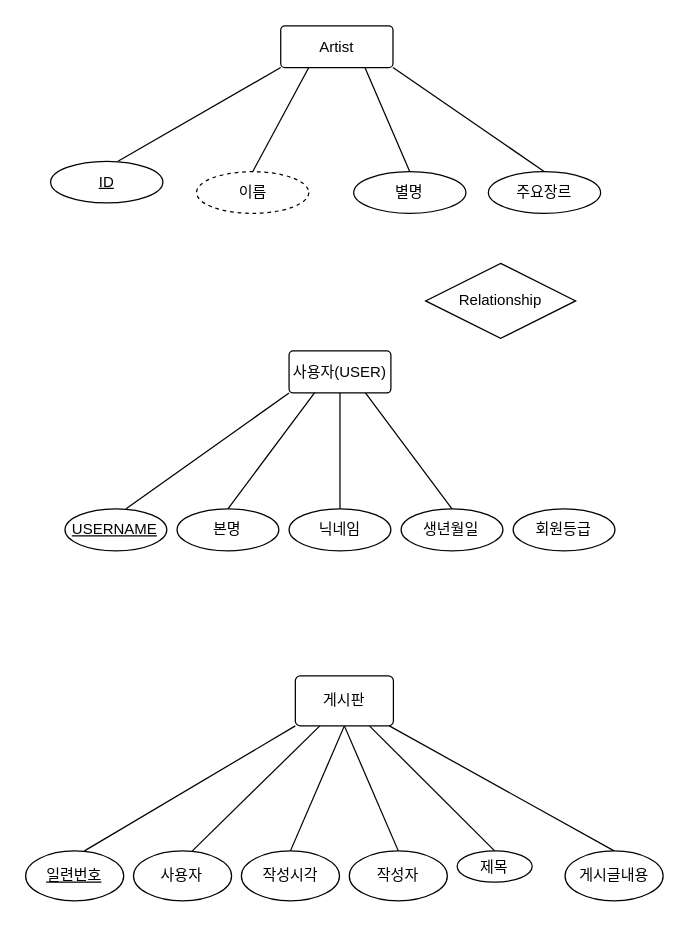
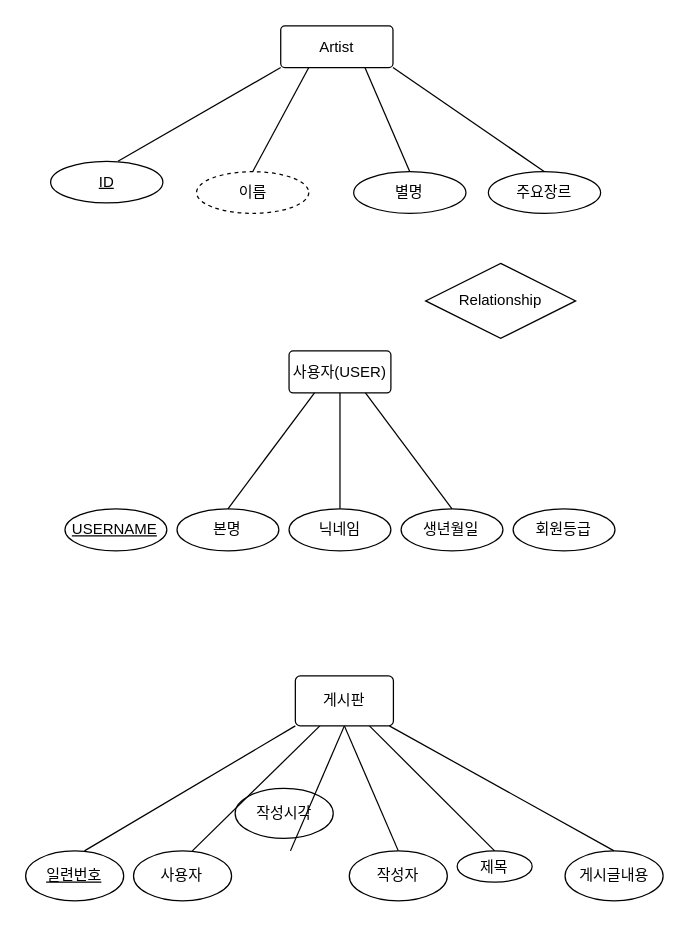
edge "사용자(USER)" -- "USERNAME": removed
node "작성시각": moved (290, 876) -> (284, 813)
